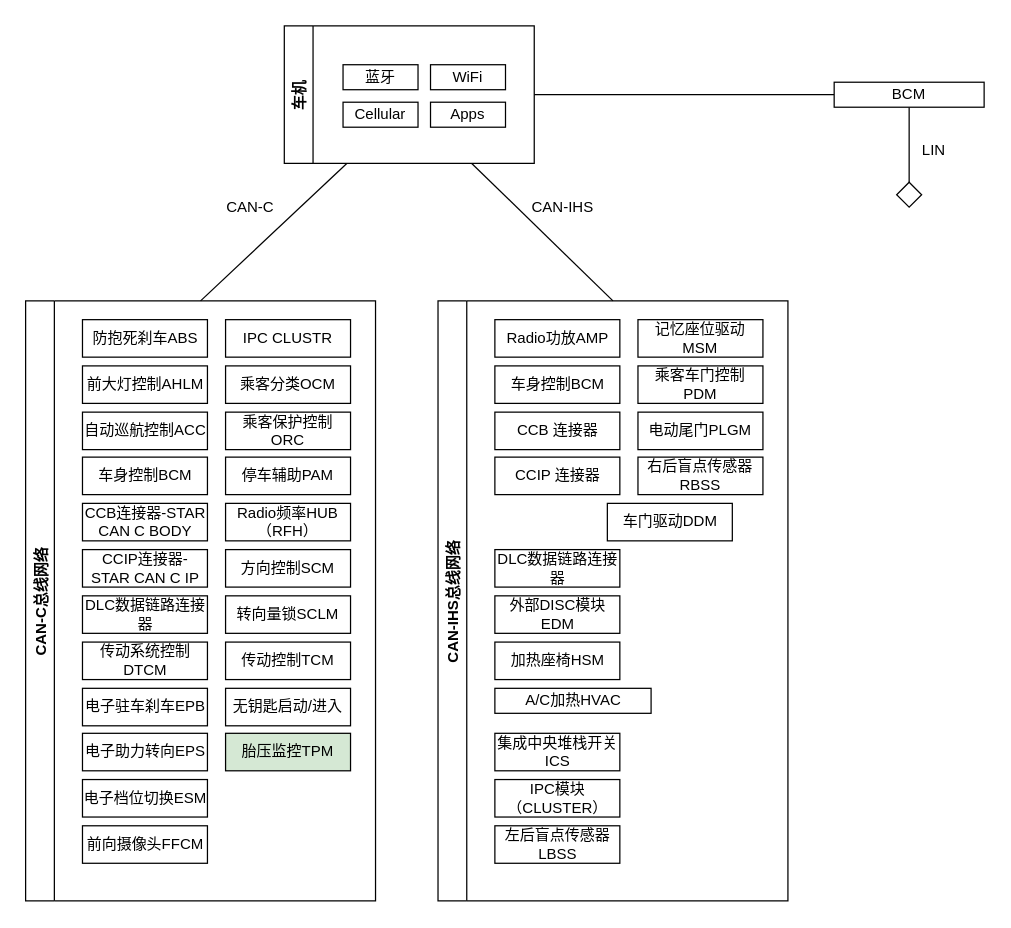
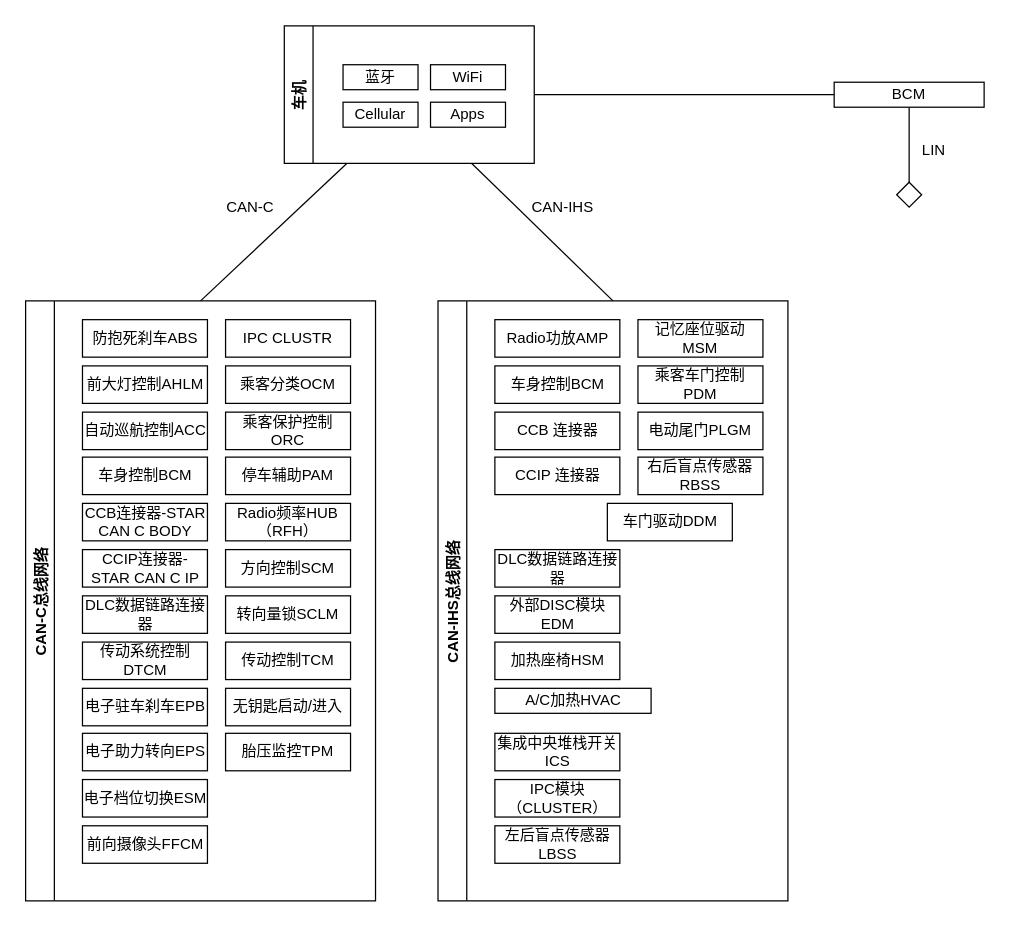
node "胎压监控TPM": fillcolor #d5e8d4 -> #ffffff
